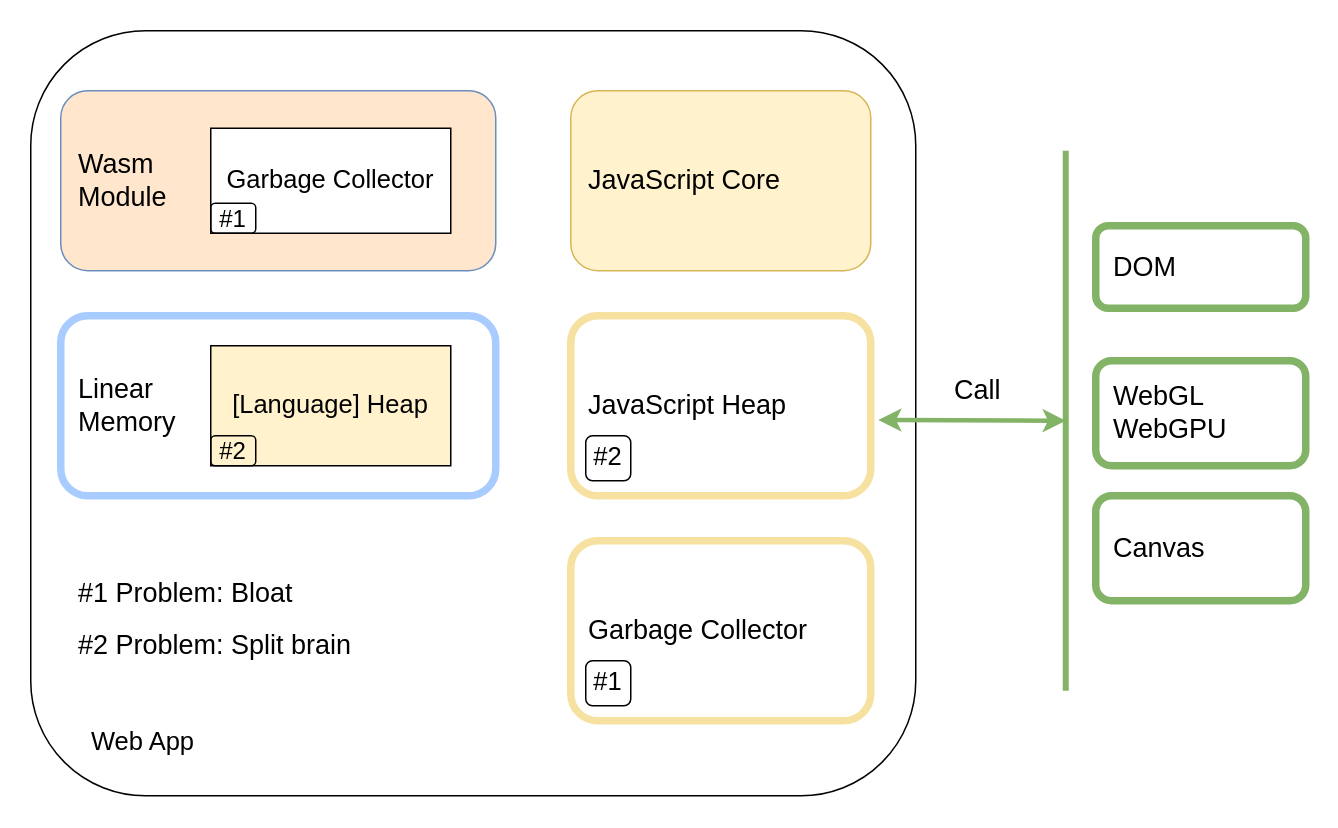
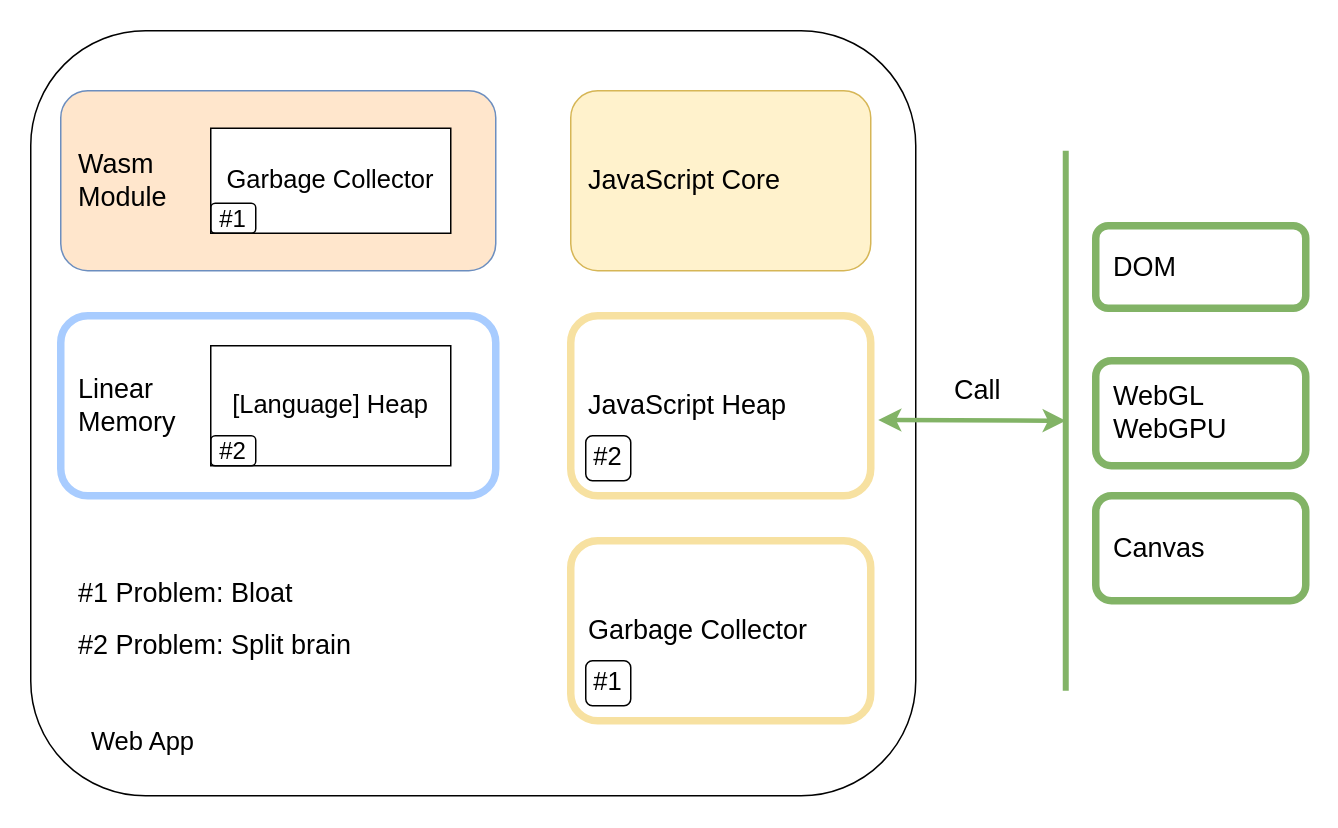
node "[Language] Heap": fillcolor #fff2cc -> #ffffff
